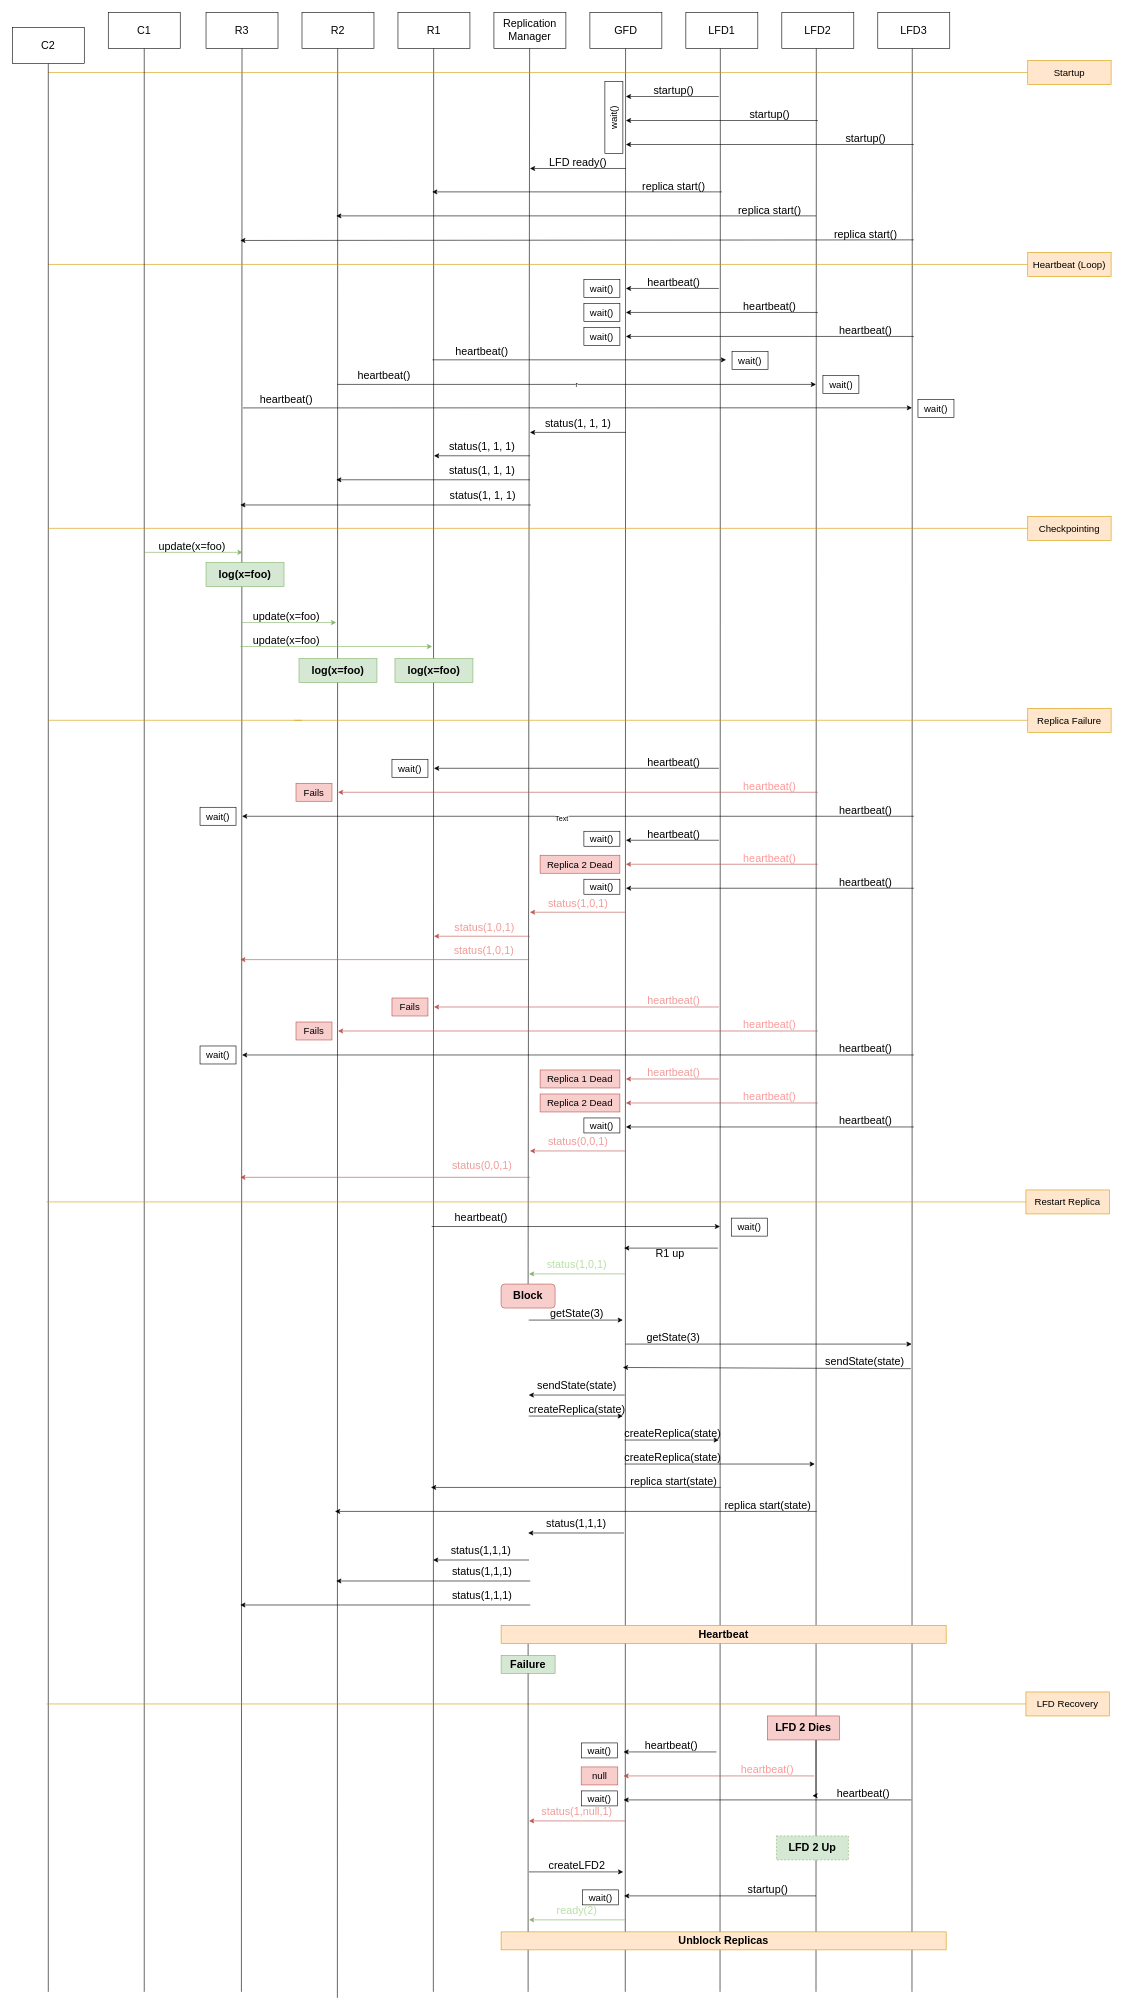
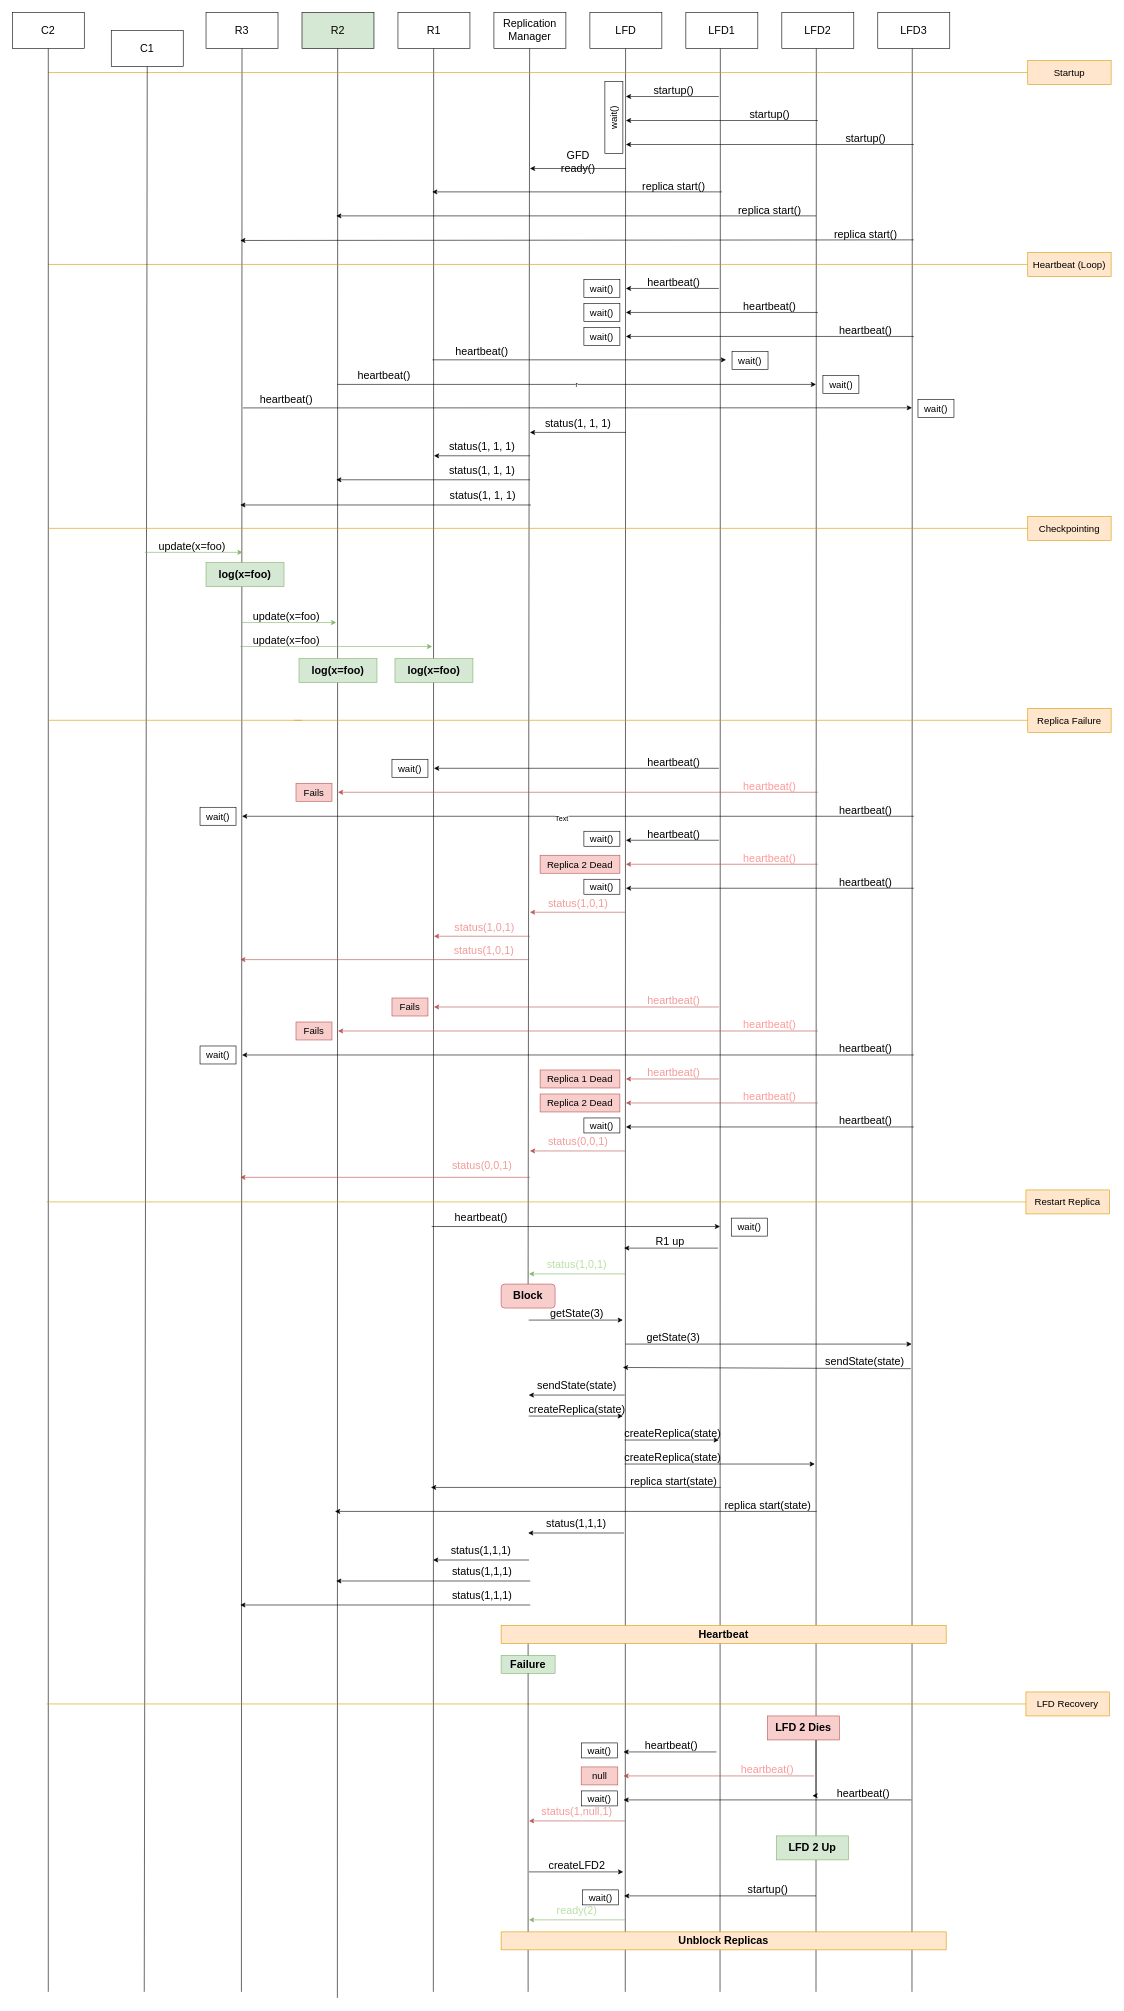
node "C1": moved (144, 30) -> (147, 48)
node "R2": fillcolor #ffffff -> #d5e8d4
node "GFD": label "GFD" -> "LFD"
node "C2": moved (48, 45) -> (48, 30)
node "LFD ready()": label "LFD ready()" -> "GFD ready()"
node "R1 up": moved (670, 1254) -> (670, 1242)
node "LFD 2 Up": style dashed -> solid
